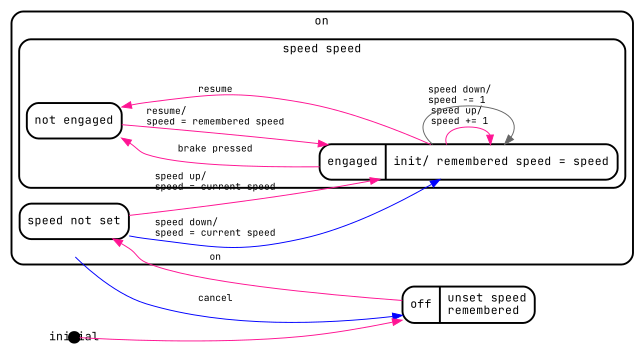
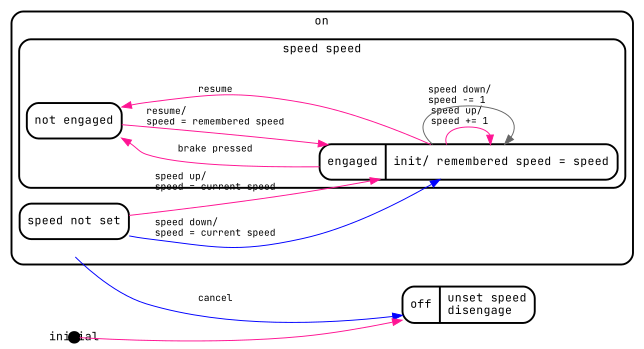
edge "speed not set" -- "off": removed, label "on"
node "off": text "remembered" -> "disengage"
